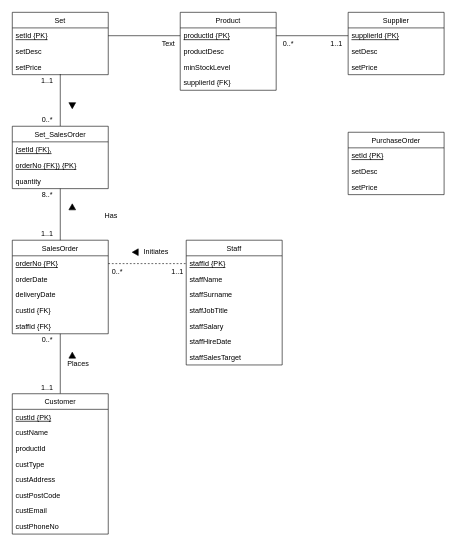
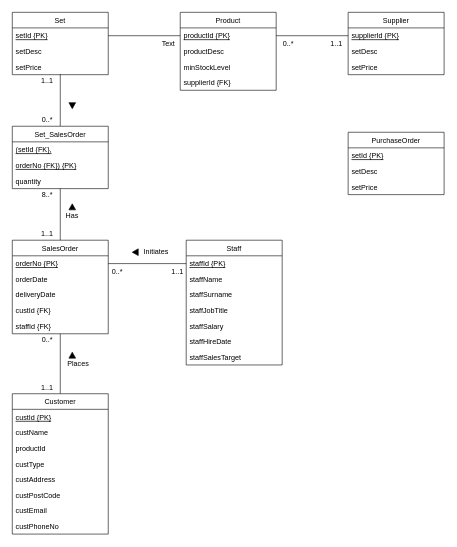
node "Has": moved (111, 216) -> (72, 216)
edge "orderNo {PK}" -- "staffId {PK}": style dashed -> solid
